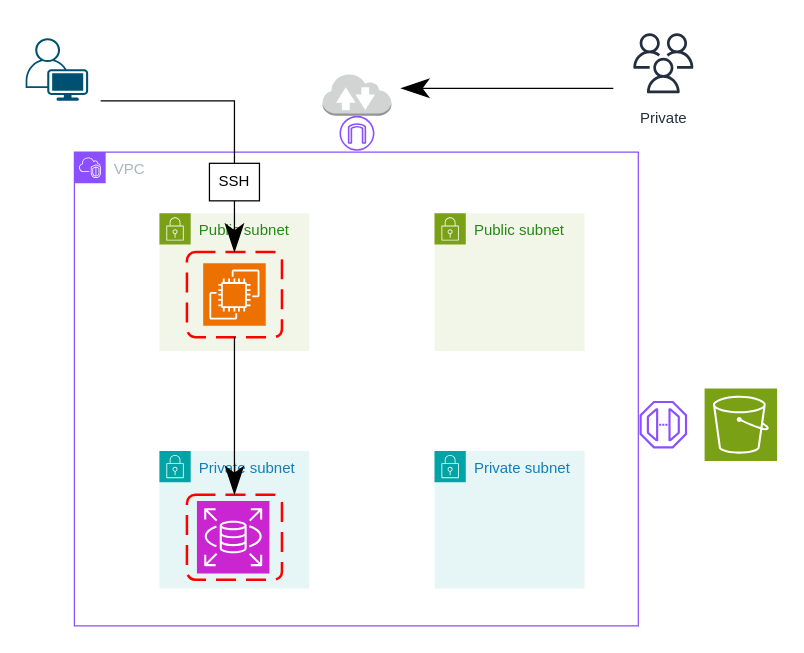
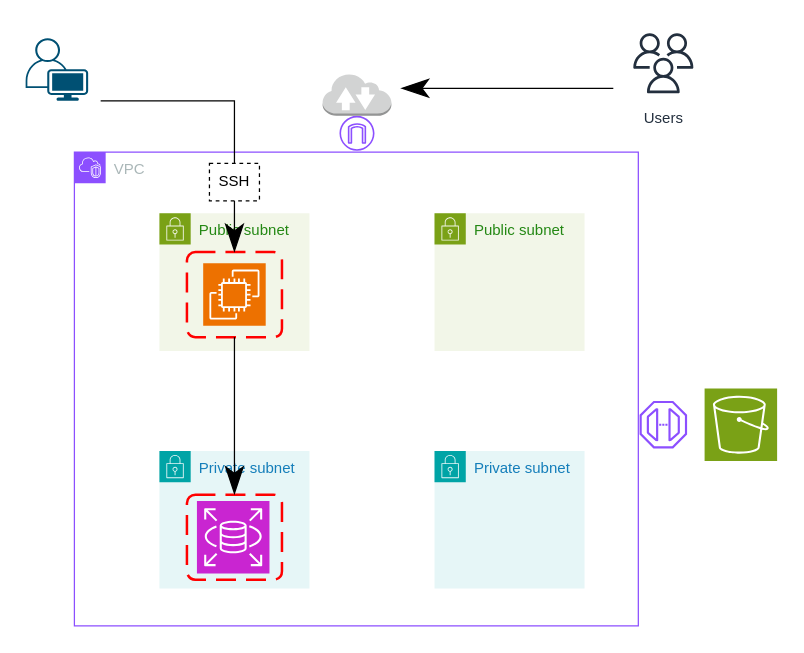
node "Private": label "Private" -> "Users"
node "SSH": style solid -> dashed
